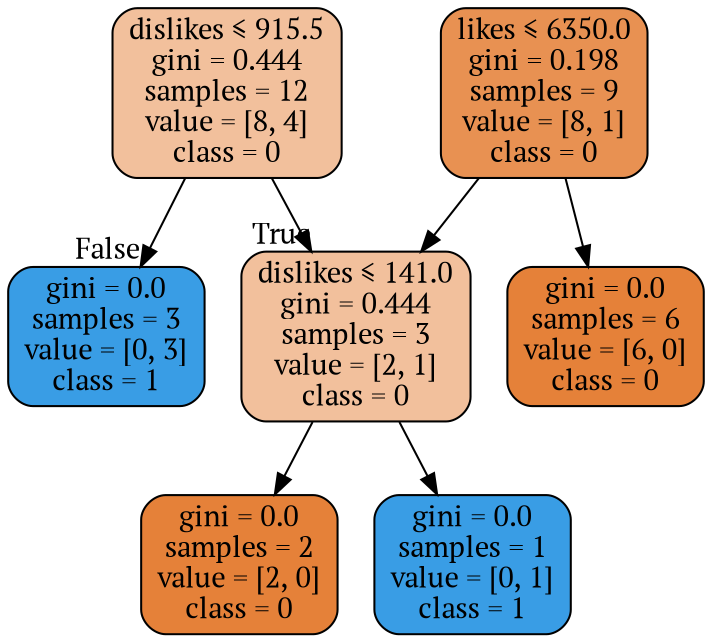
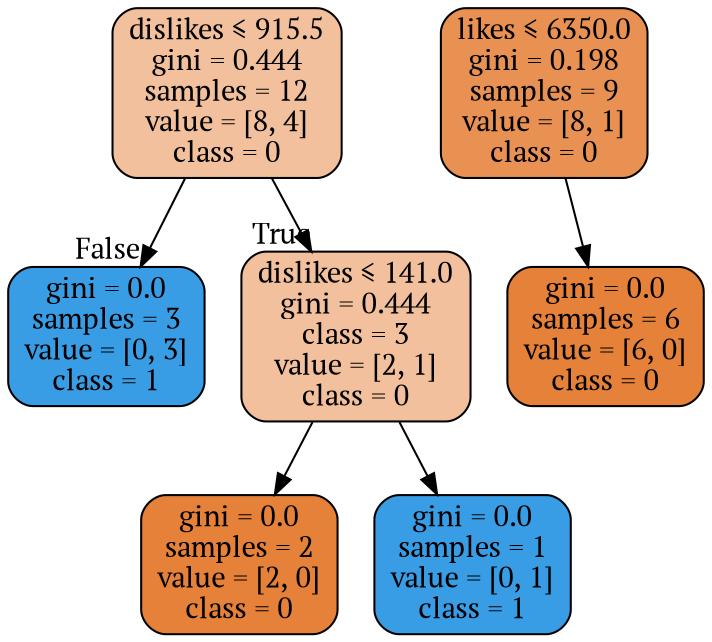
edge "likes ≤ 6350.0" -> "dislikes ≤ 141.0": removed
node "dislikes ≤ 141.0": text "samples = 3" -> "class = 3"
